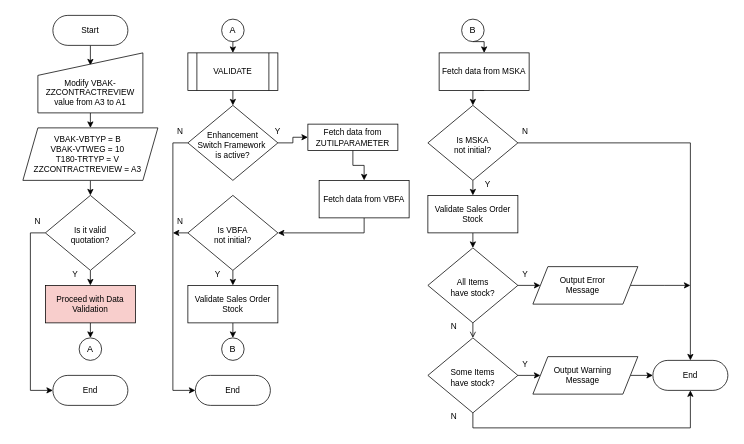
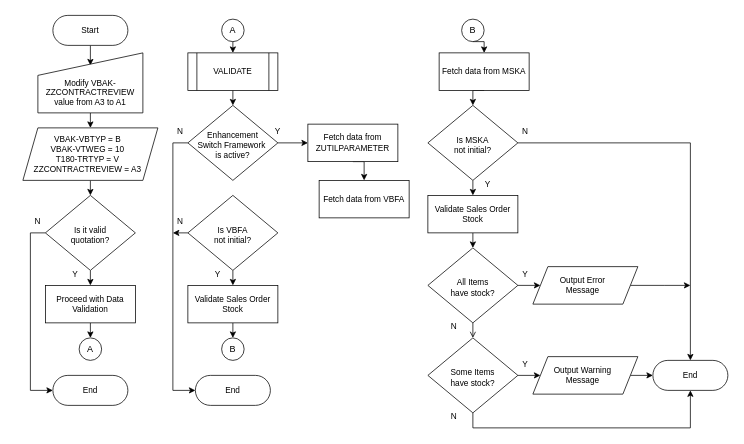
node "Fetch data from ZUTILPARAMETER": size 90x26 -> 90x38
edge "Fetch data from VBFA" -> "Is VBFA not initial?": removed
node "Proceed with Data Validation": fillcolor #f8cecc -> #ffffff
